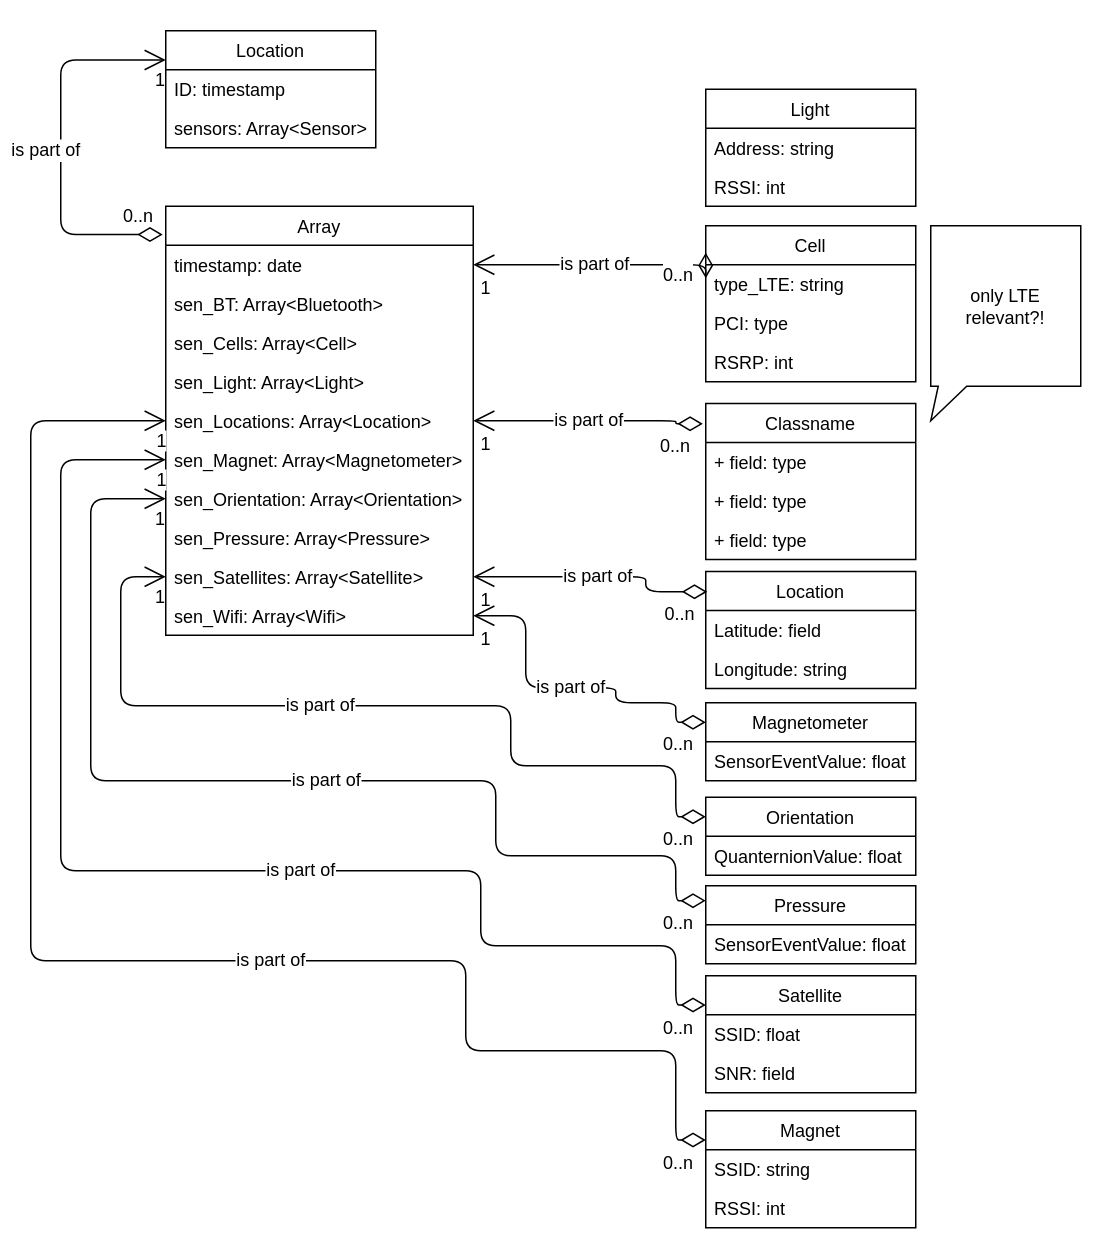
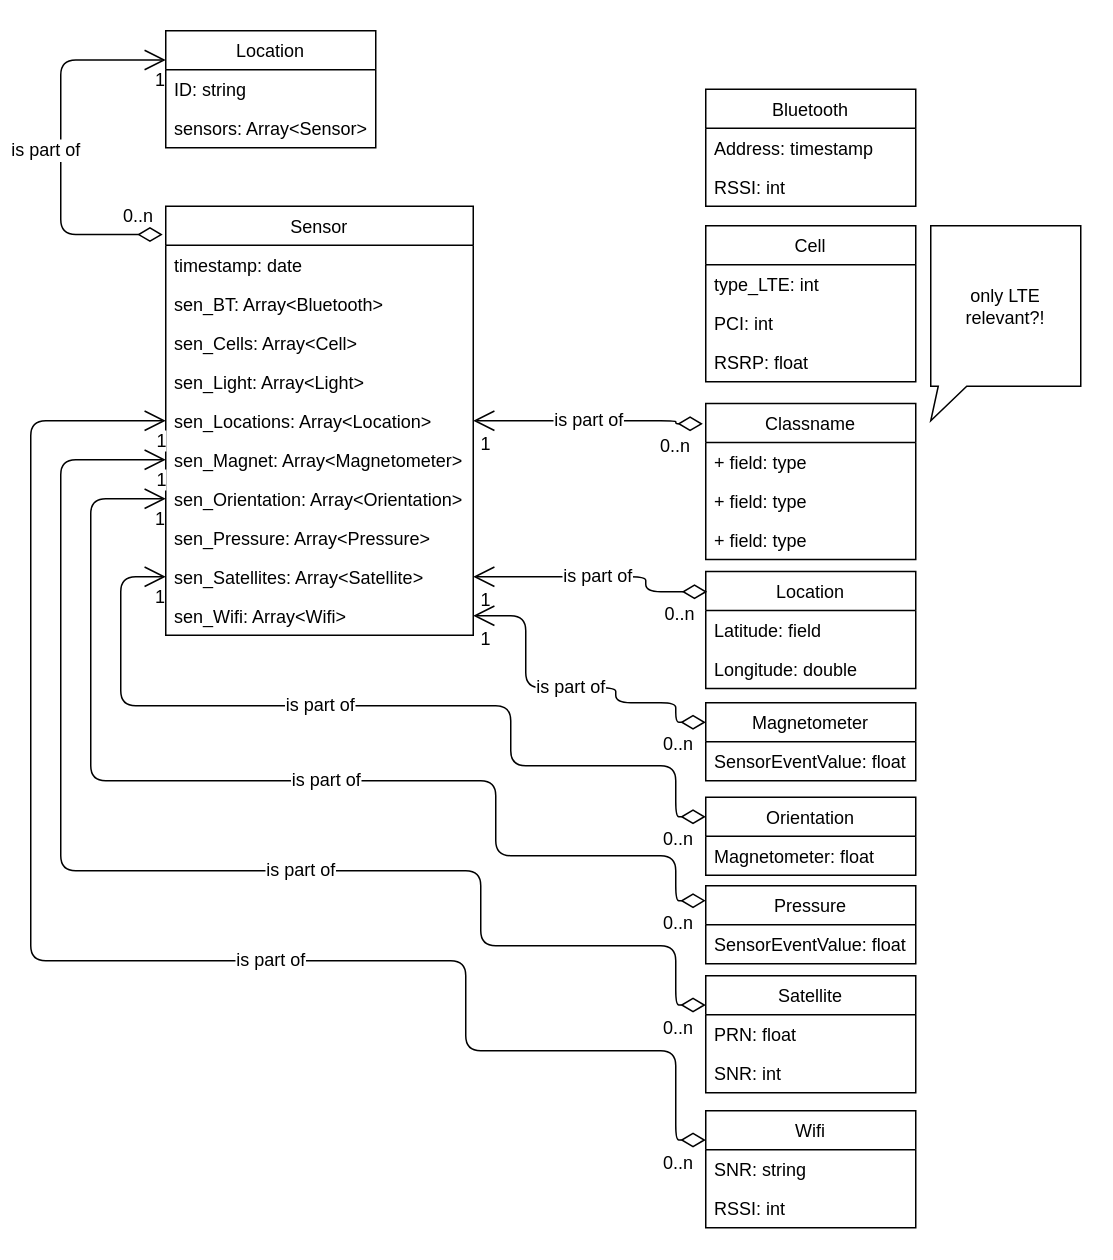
node "ID: timestamp": label "ID: timestamp" -> "ID: string"
node "Light": label "Light" -> "Bluetooth"
node "Address: string": label "Address: string" -> "Address: timestamp"
node "Array": label "Array" -> "Sensor"
edge "timestamp: date" -- "Cell": removed, labels "1", "is part of", "0..n"
node "type_LTE: string": label "type_LTE: string" -> "type_LTE: int"
node "PCI: type": label "PCI: type" -> "PCI: int"
node "RSRP: int": label "RSRP: int" -> "RSRP: float"
node "Longitude: string": label "Longitude: string" -> "Longitude: double"
node "QuanternionValue: float": label "QuanternionValue: float" -> "Magnetometer: float"
node "SSID: float": label "SSID: float" -> "PRN: float"
node "SNR: field": label "SNR: field" -> "SNR: int"
node "Magnet": label "Magnet" -> "Wifi"
node "SSID: string": label "SSID: string" -> "SNR: string"
